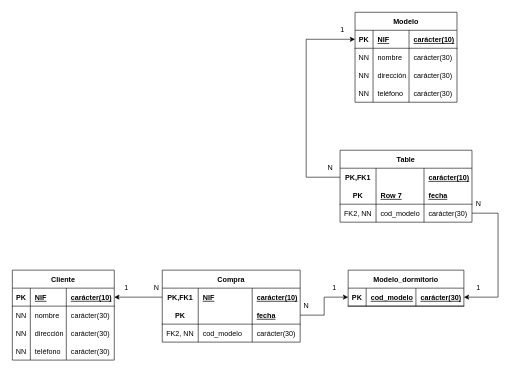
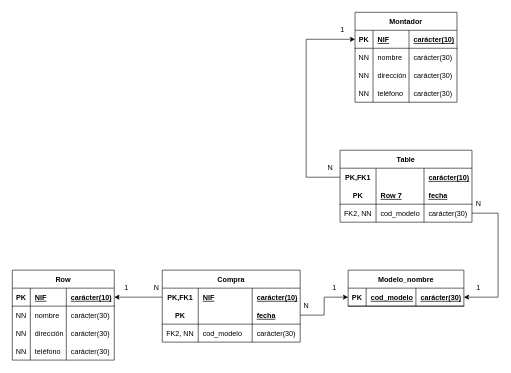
node "Modelo": label "Modelo" -> "Montador"
node "Cliente": label "Cliente" -> "Row"
node "Modelo_dormitorio": label "Modelo_dormitorio" -> "Modelo_nombre"
